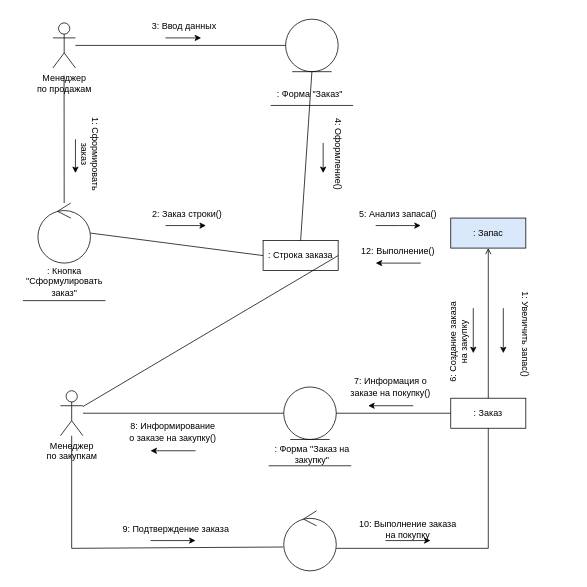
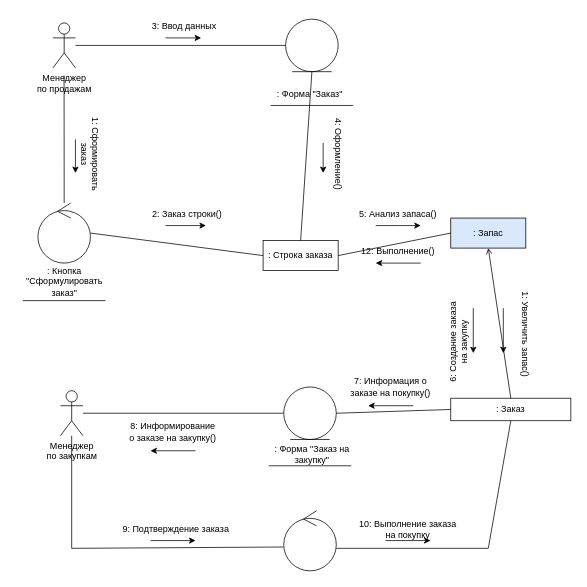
edge ": Строка заказа" -- "Менеджер по закупкам": now ": Строка заказа" -- ": Запас"
node ": Заказ": size 75x30 -> 120x23
